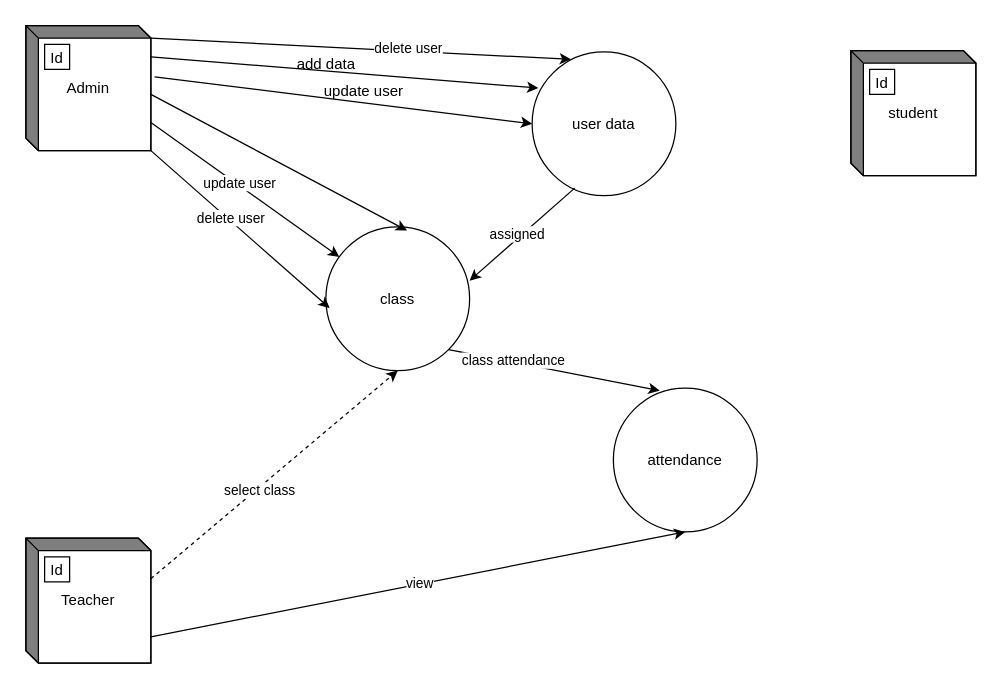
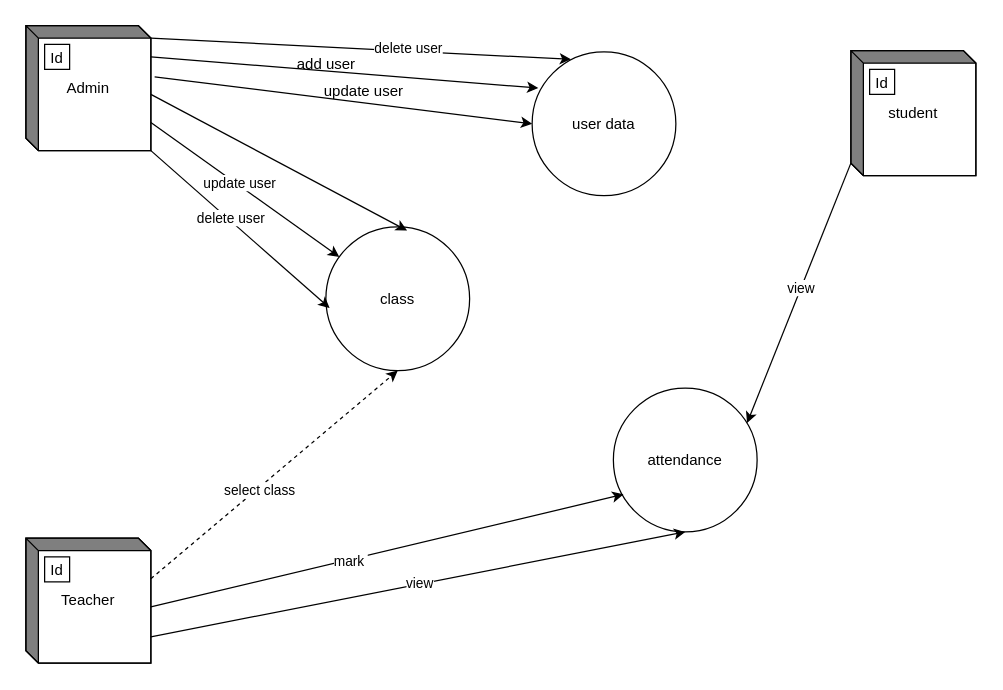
node "add data": label "add data" -> "add user"
edge "user data" -> "class": removed, label "assigned"
edge "student" -> "attendance": added, label "view"
edge "class" -> "attendance": removed, label "class attendance"
edge "Teacher" -> "attendance": added, label "mark"
